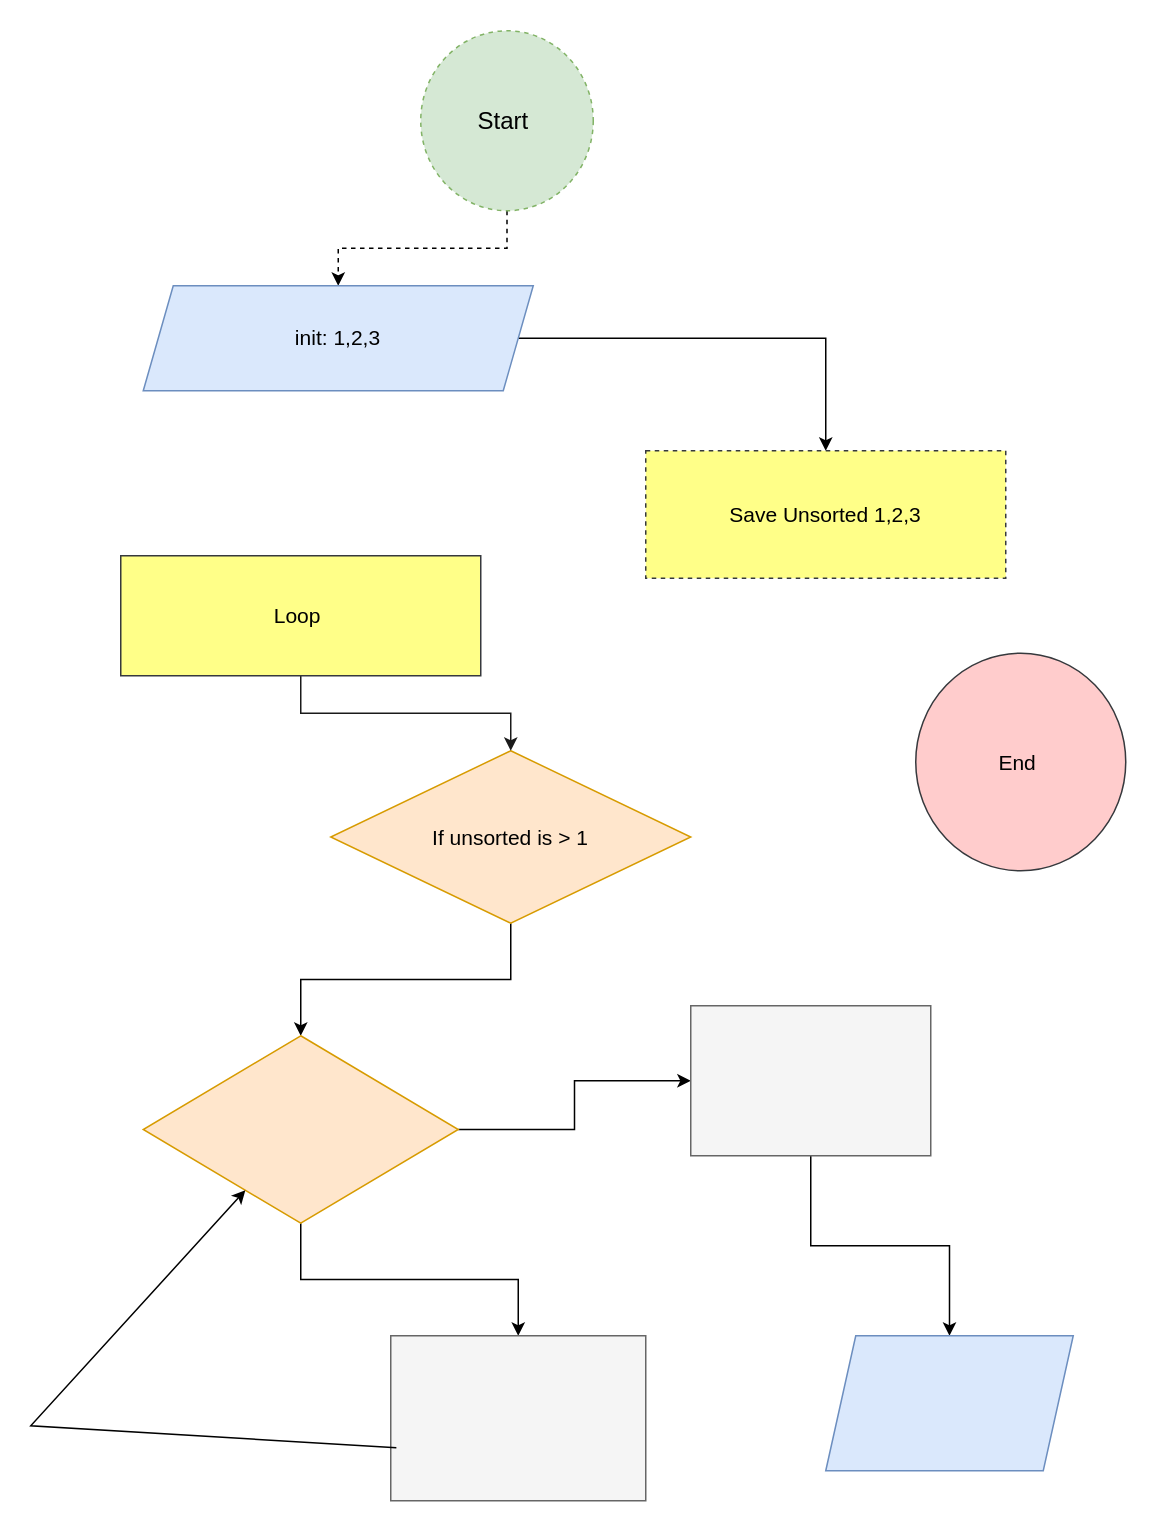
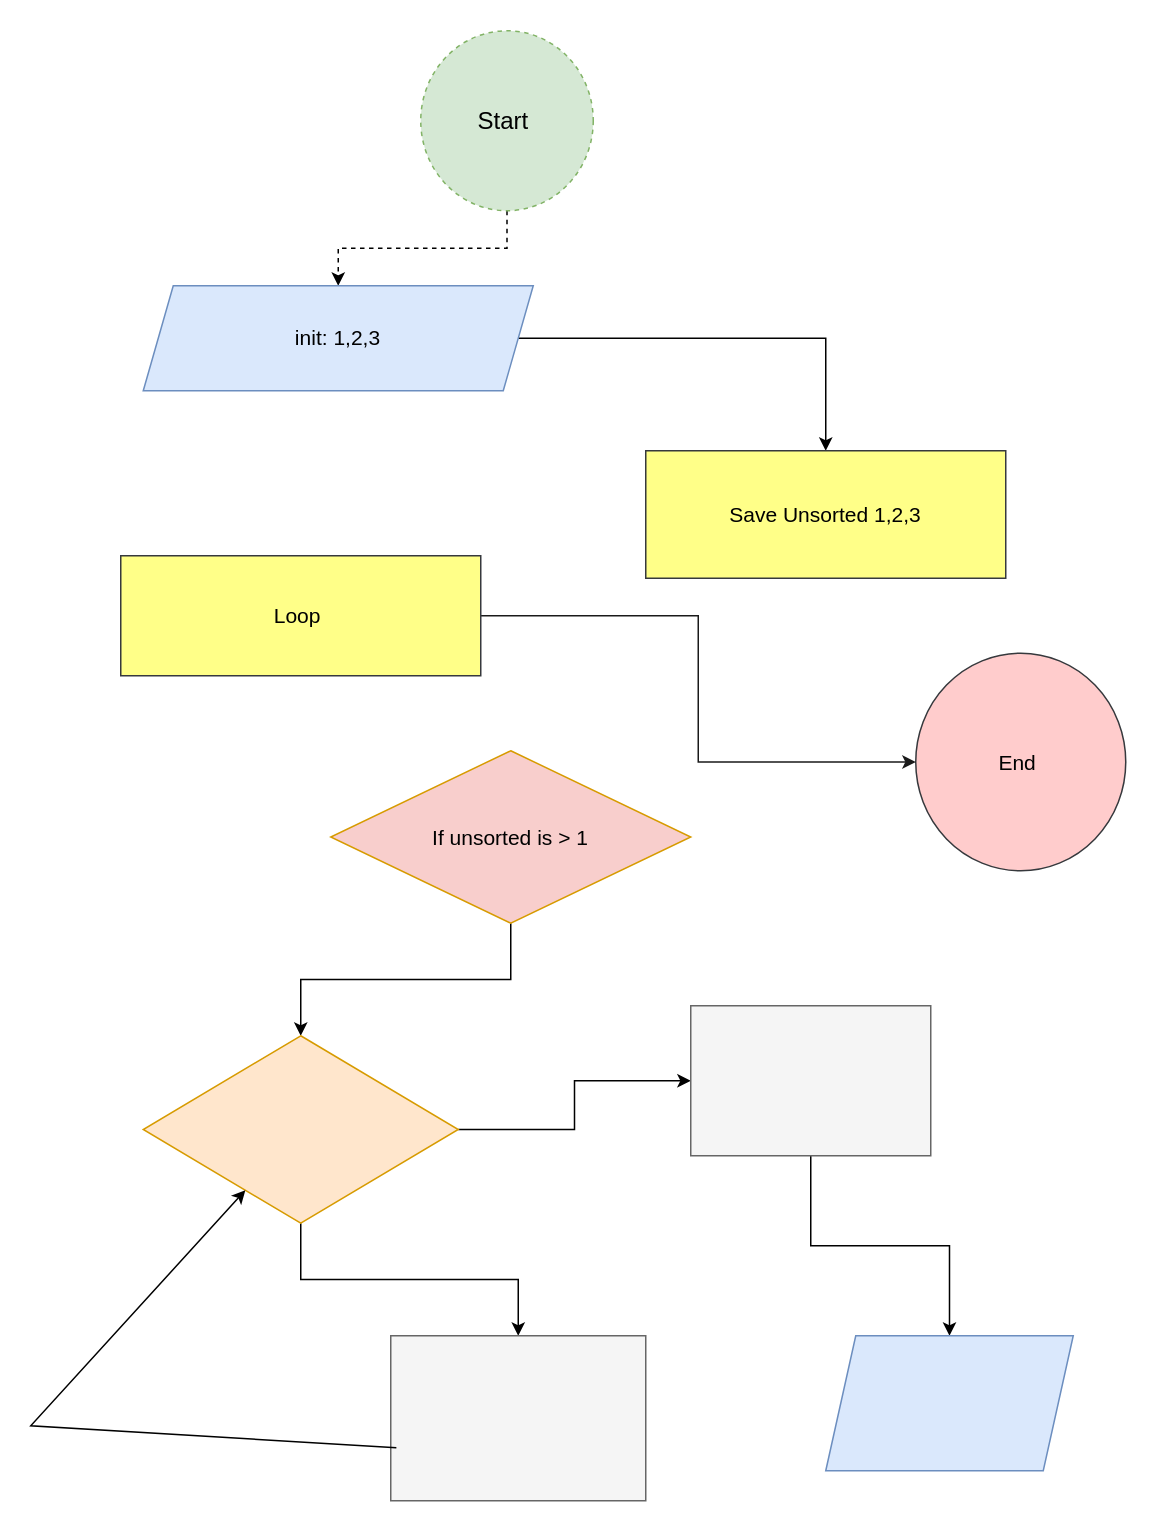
node "Save Unsorted 1,2,3": style dashed -> solid
edge "Loop" -> "If unsorted is > 1": now "Loop" -> "End"
node "If unsorted is > 1": fillcolor #ffe6cc -> #f8cecc
